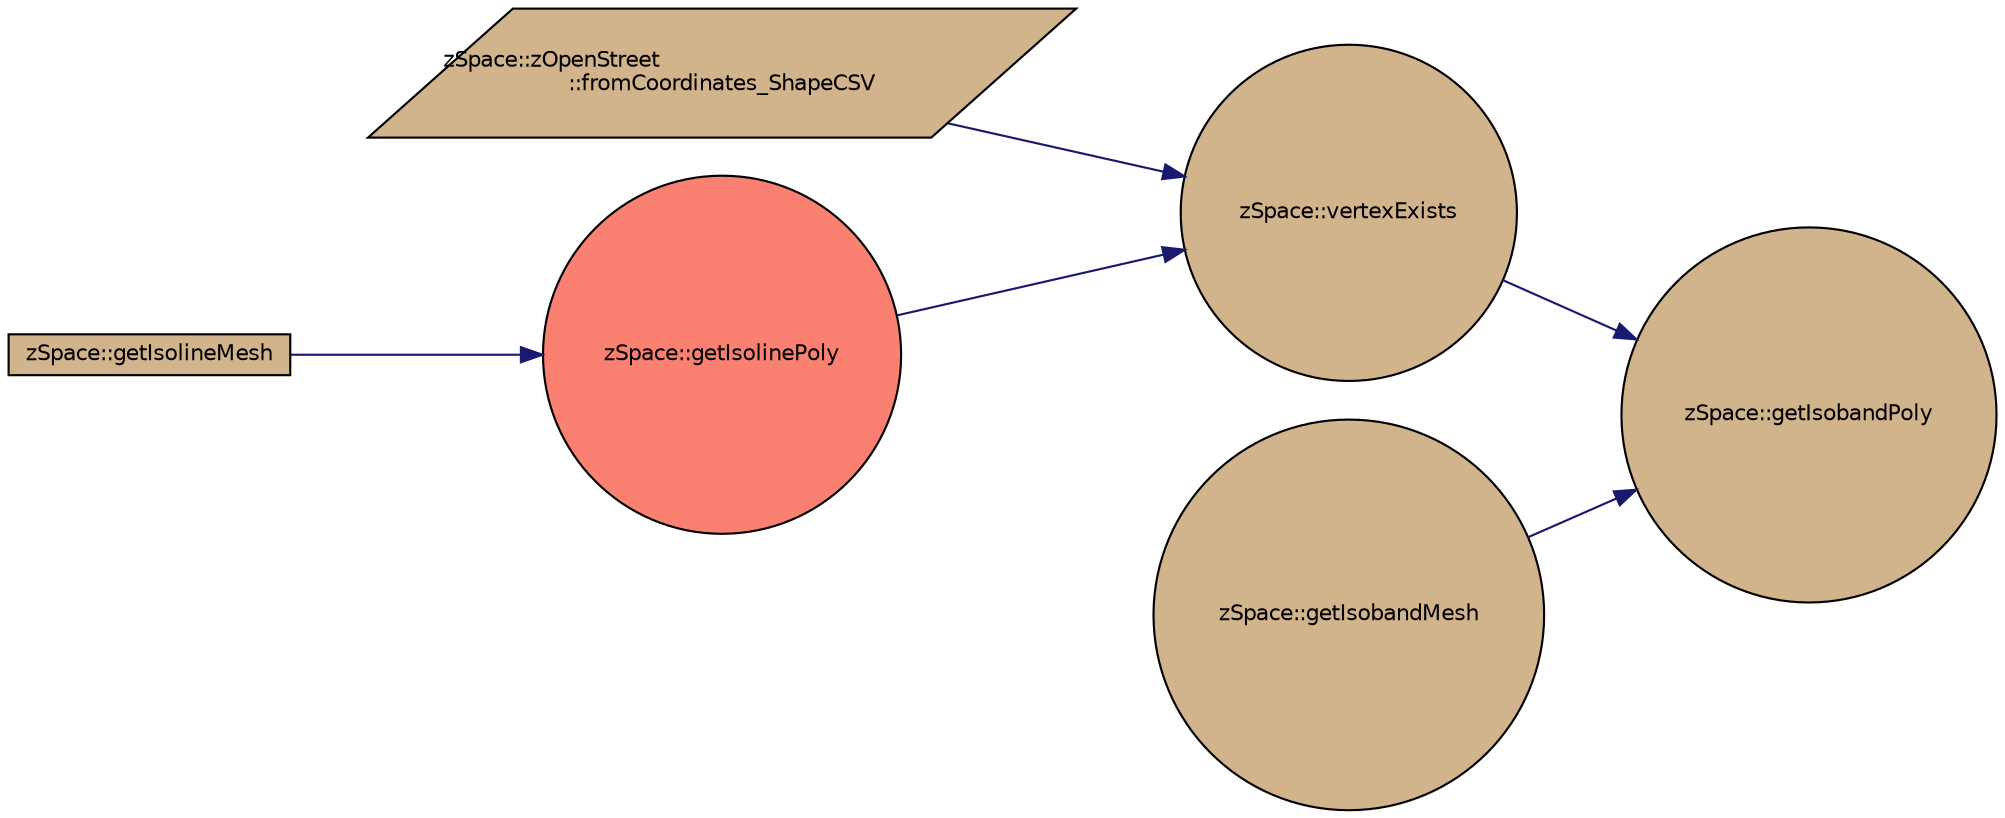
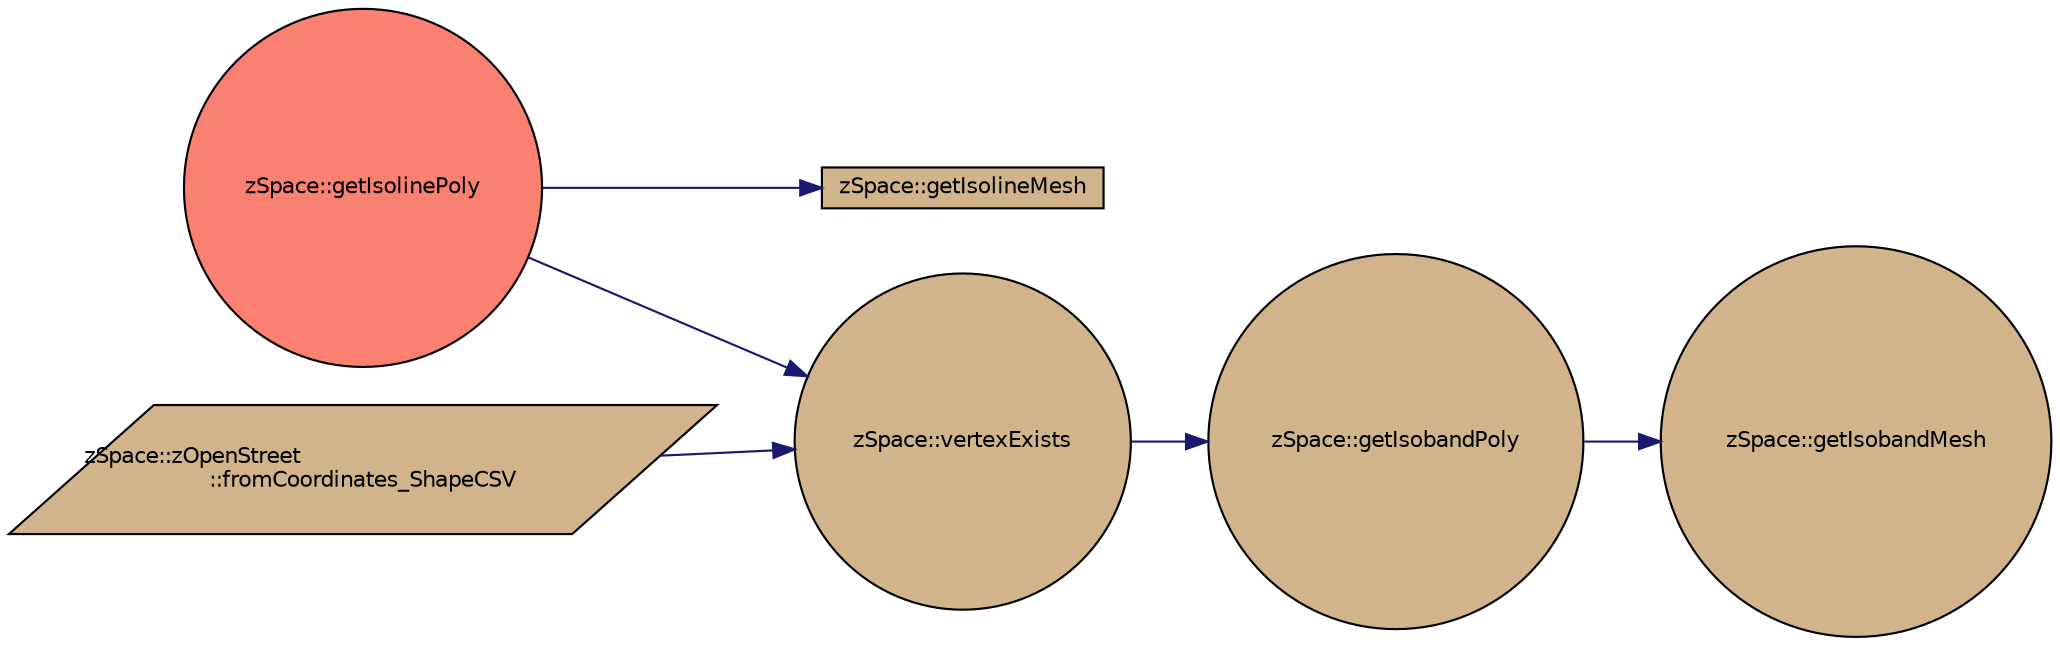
edge "zSpace::getIsolineMesh" -> "zSpace::getIsolinePoly": reversed
edge "zSpace::getIsobandMesh" -> "zSpace::getIsobandPoly": reversed
